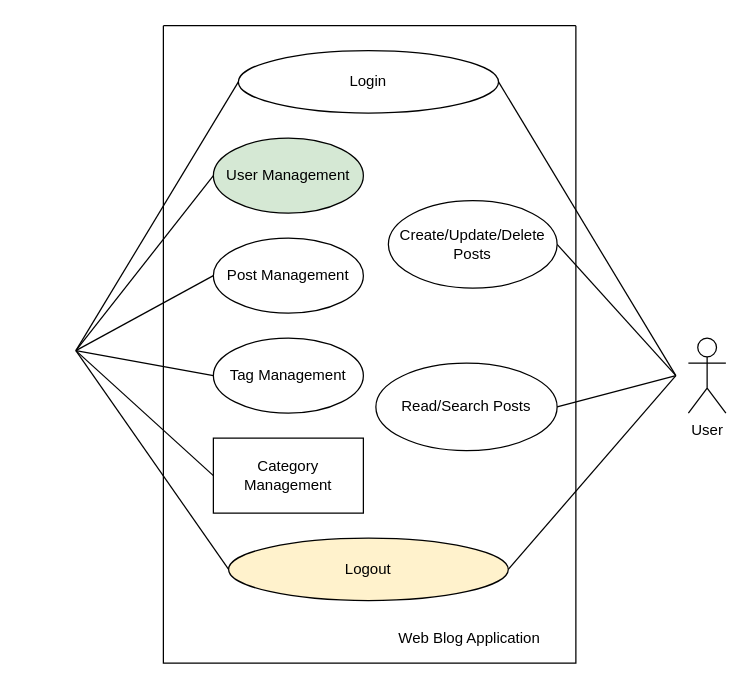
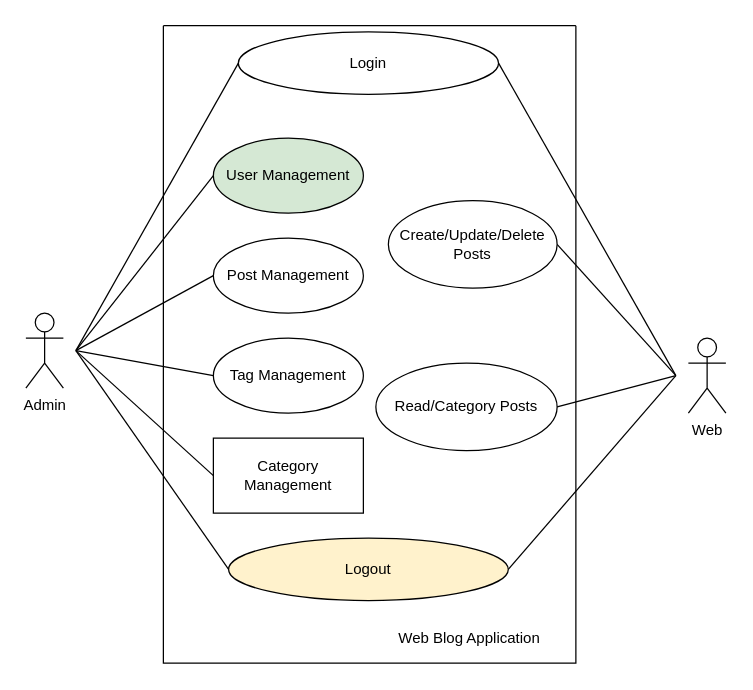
node "Login": moved (368, 82) -> (368, 63)
node "Admin": added
node "Read/Search Posts": label "Read/Search Posts" -> "Read/Category Posts"
node "User": label "User" -> "Web"
